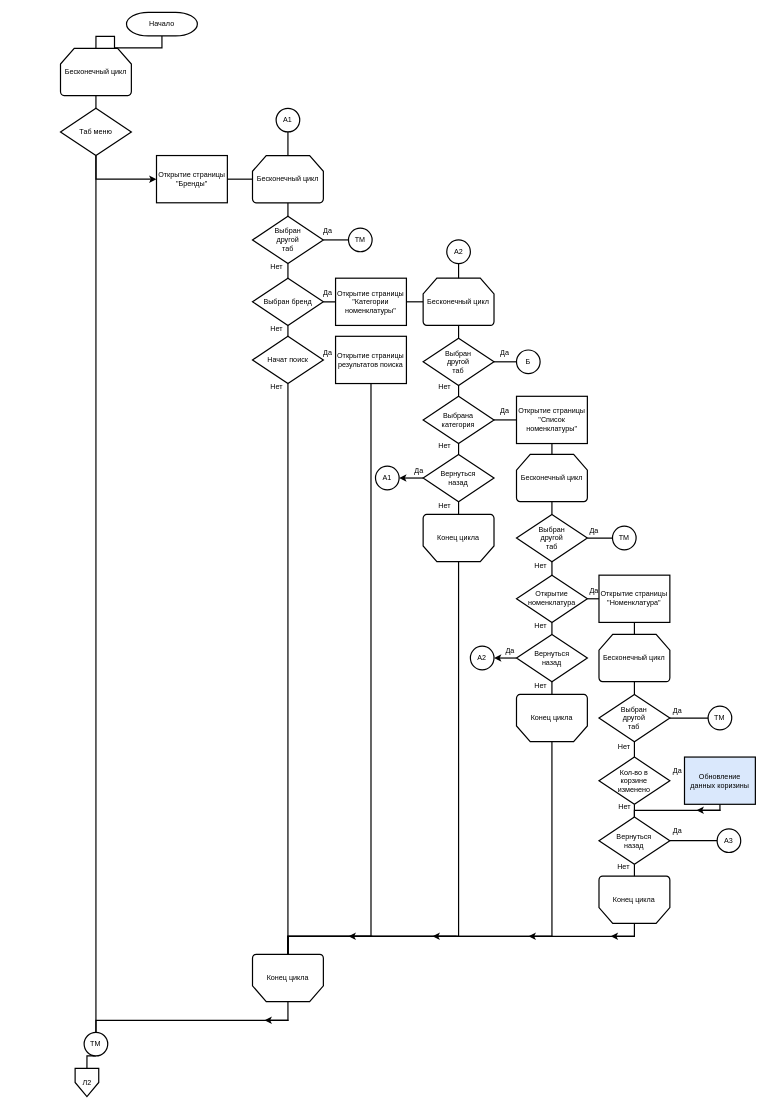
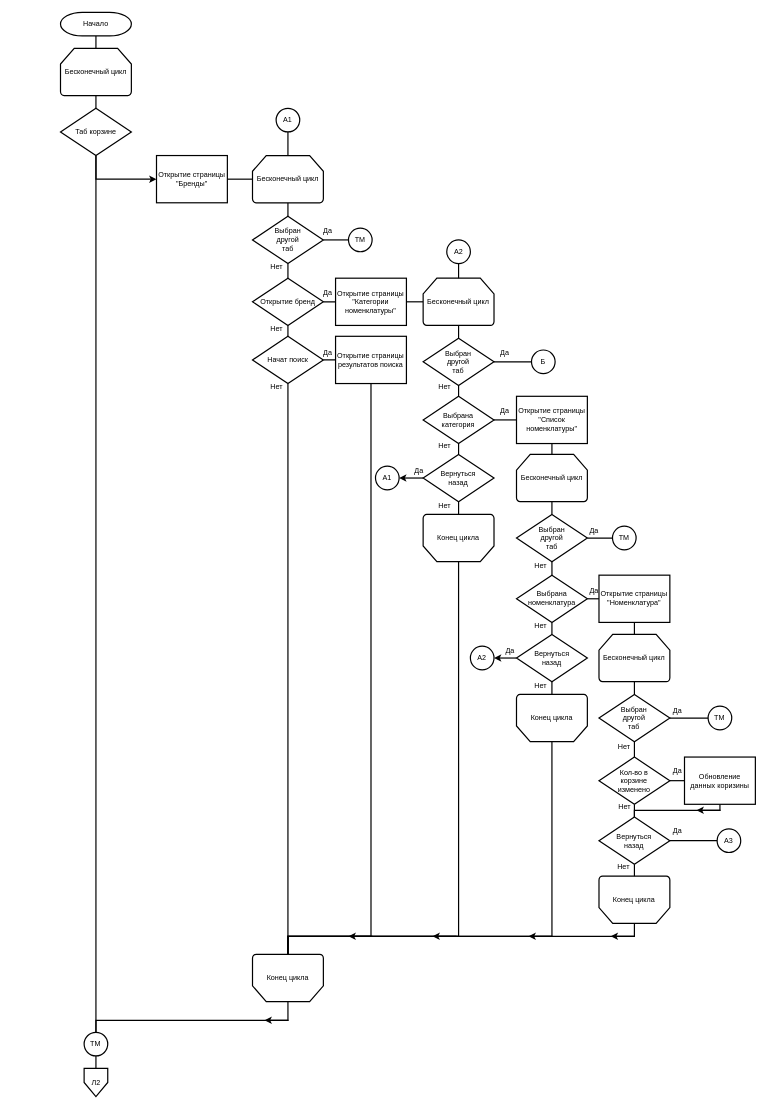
node "Начало": moved (162, 24) -> (96, 24)
node "Таб меню": label "Таб меню" -> "Таб корзине"
node "Выбран бренд": label "Выбран бренд" -> "Открытие бренд"
edge "Начат поиск" -- "Открытие страницы результатов поиска": added
node "Б": moved (528, 362) -> (543, 362)
node "Открытие номенклатура": label "Открытие номенклатура" -> "Выбрана номенклатура"
edge "Кол-во в корзине изменено" -- "Обновление данных коризины": added
node "Обновление данных коризины": fillcolor #dae8fc -> #ffffff
node "Л2": moved (87, 1082) -> (96, 1082)
